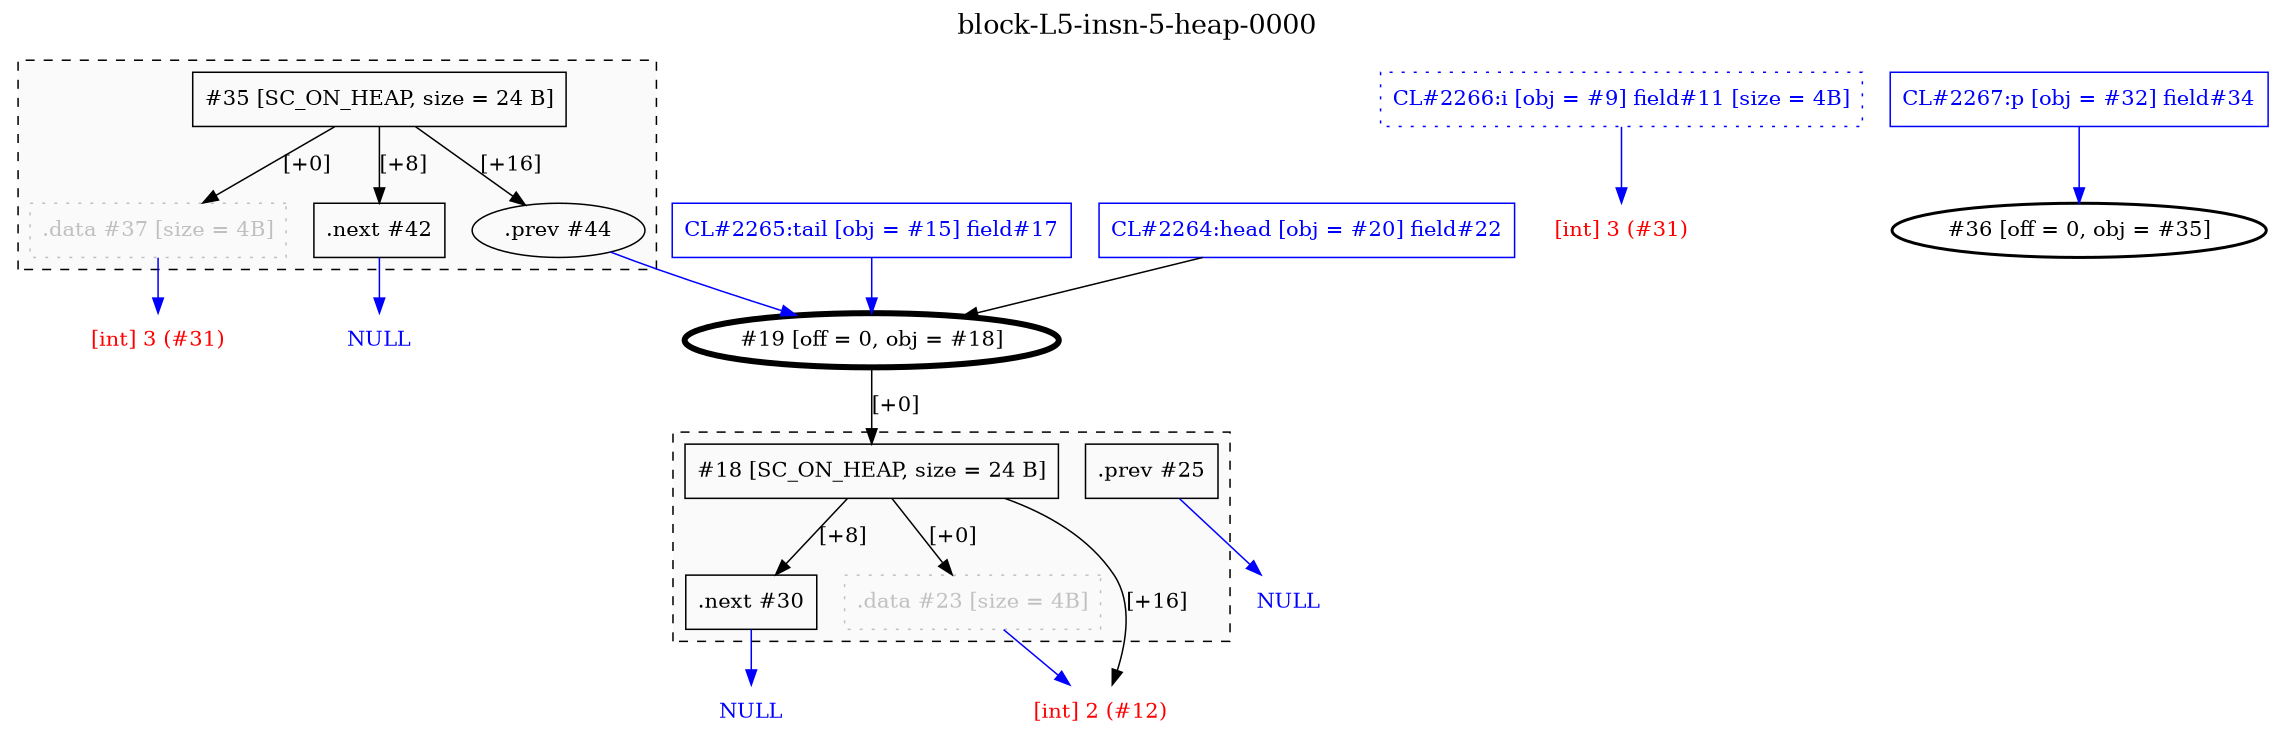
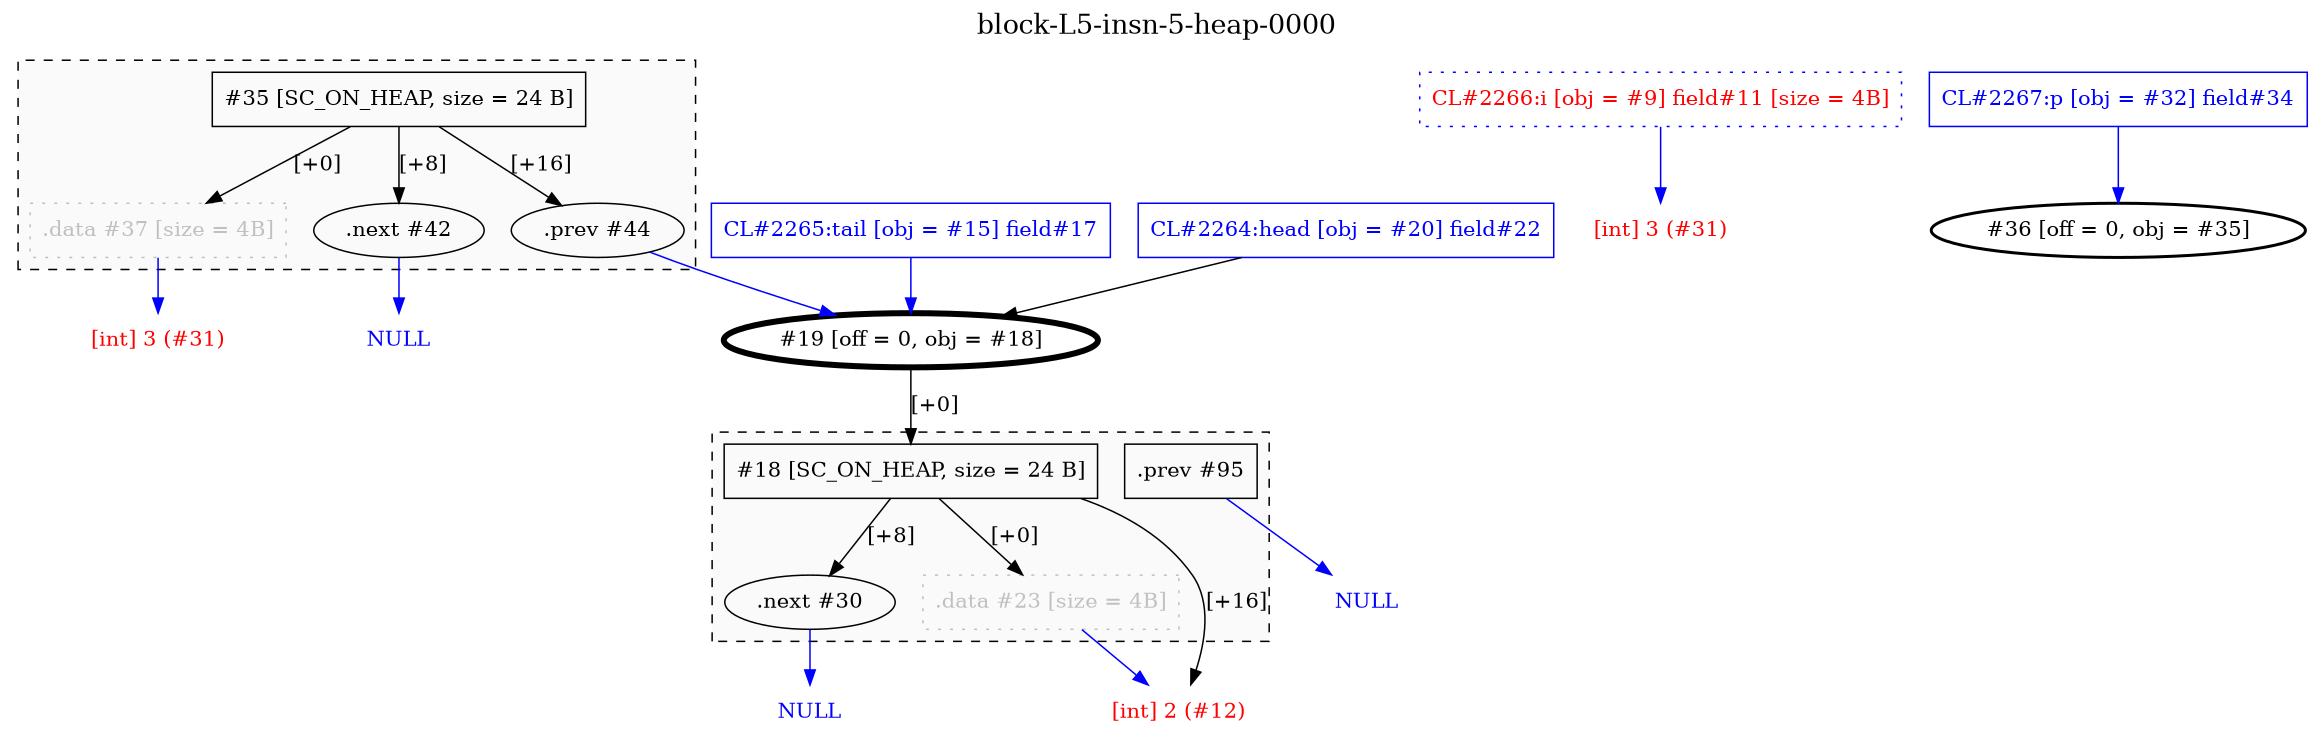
node "CL#2266:i [obj = #9] field#11 [size = 4B]": fontcolor blue -> red
node ".next #42": shape box -> ellipse
node ".prev #25": label ".prev #25" -> ".prev #95"
node ".next #30": shape box -> ellipse
